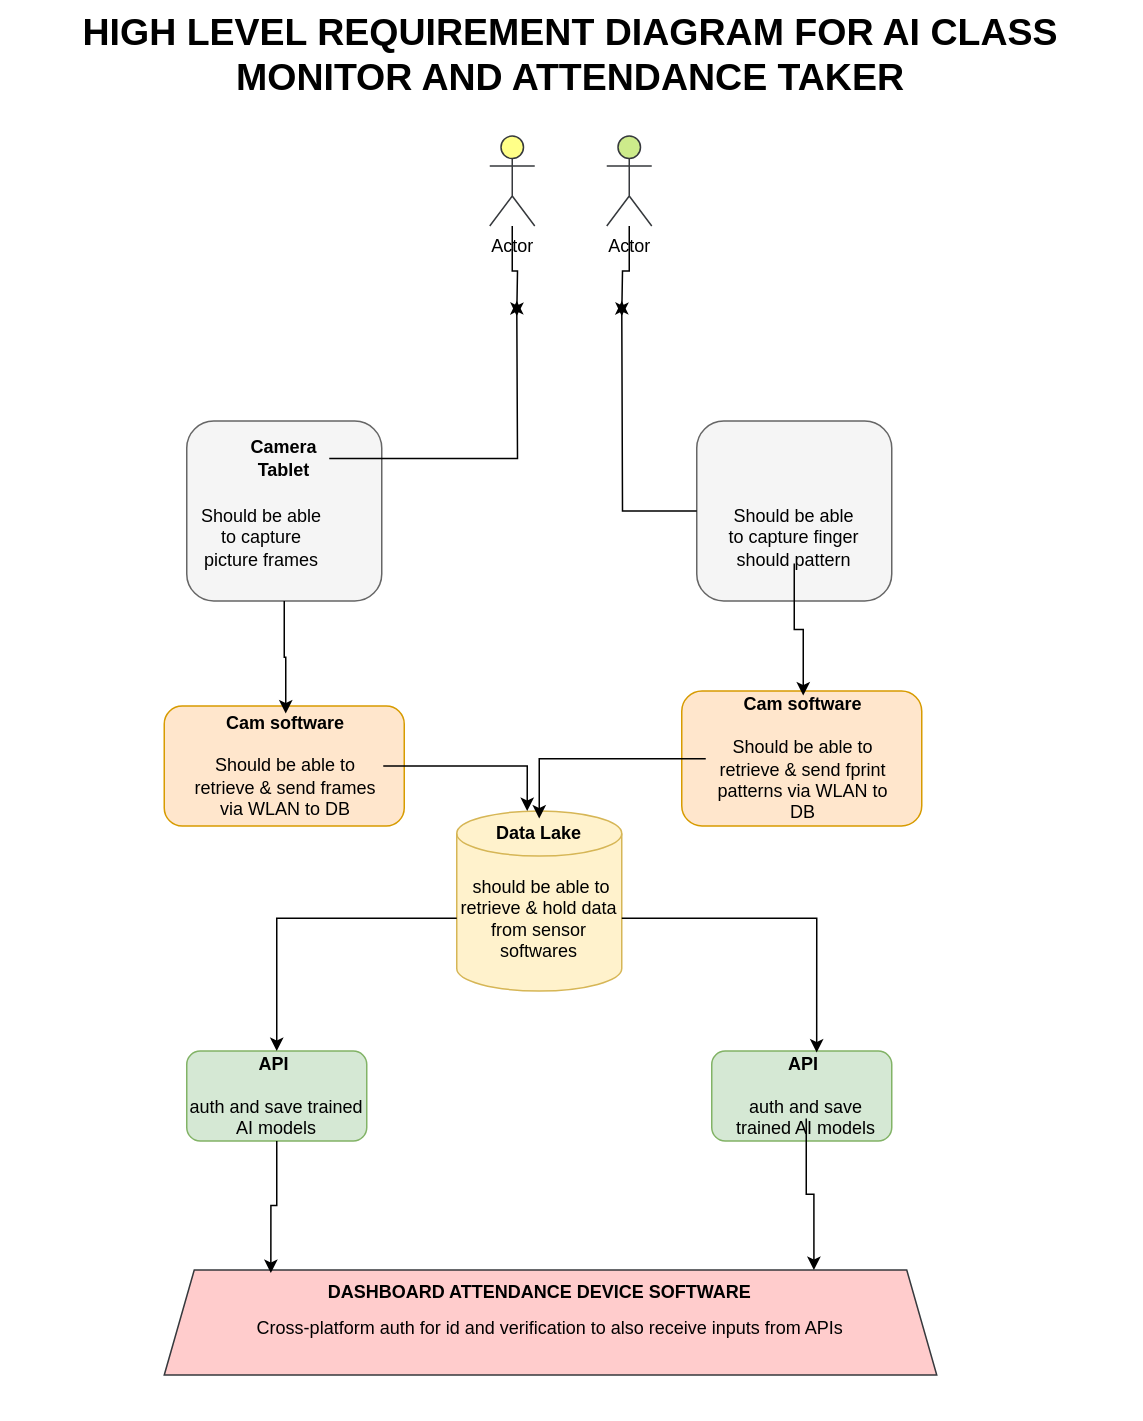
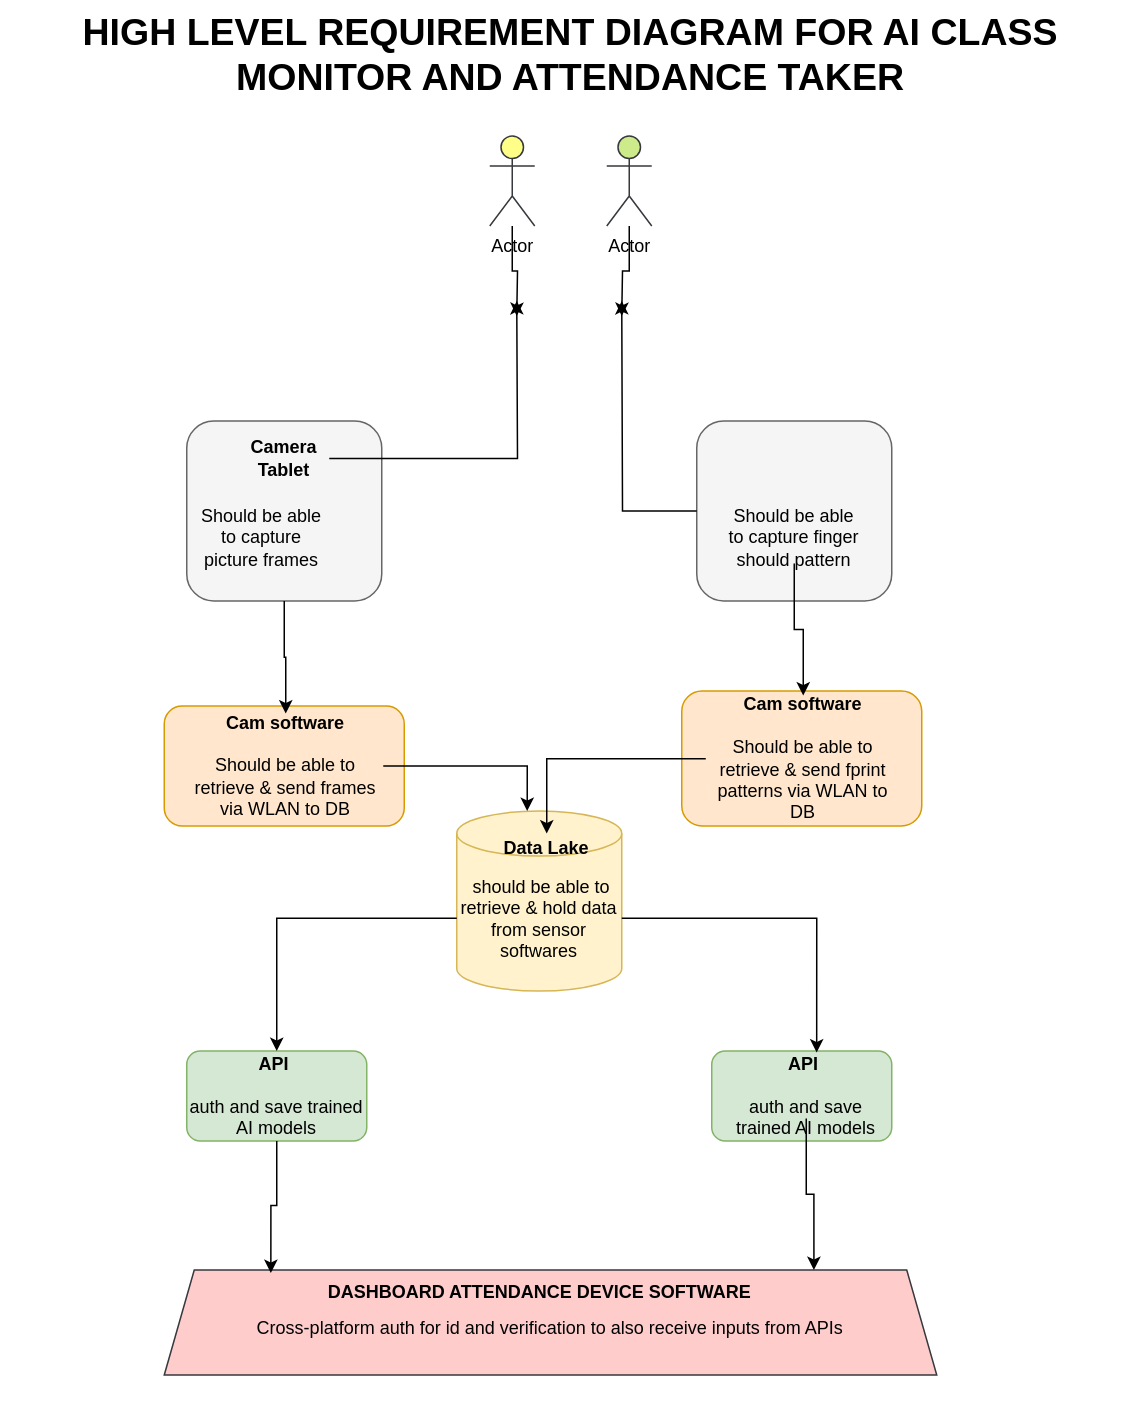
node "Data Lake": moved (539, 833) -> (547, 848)
